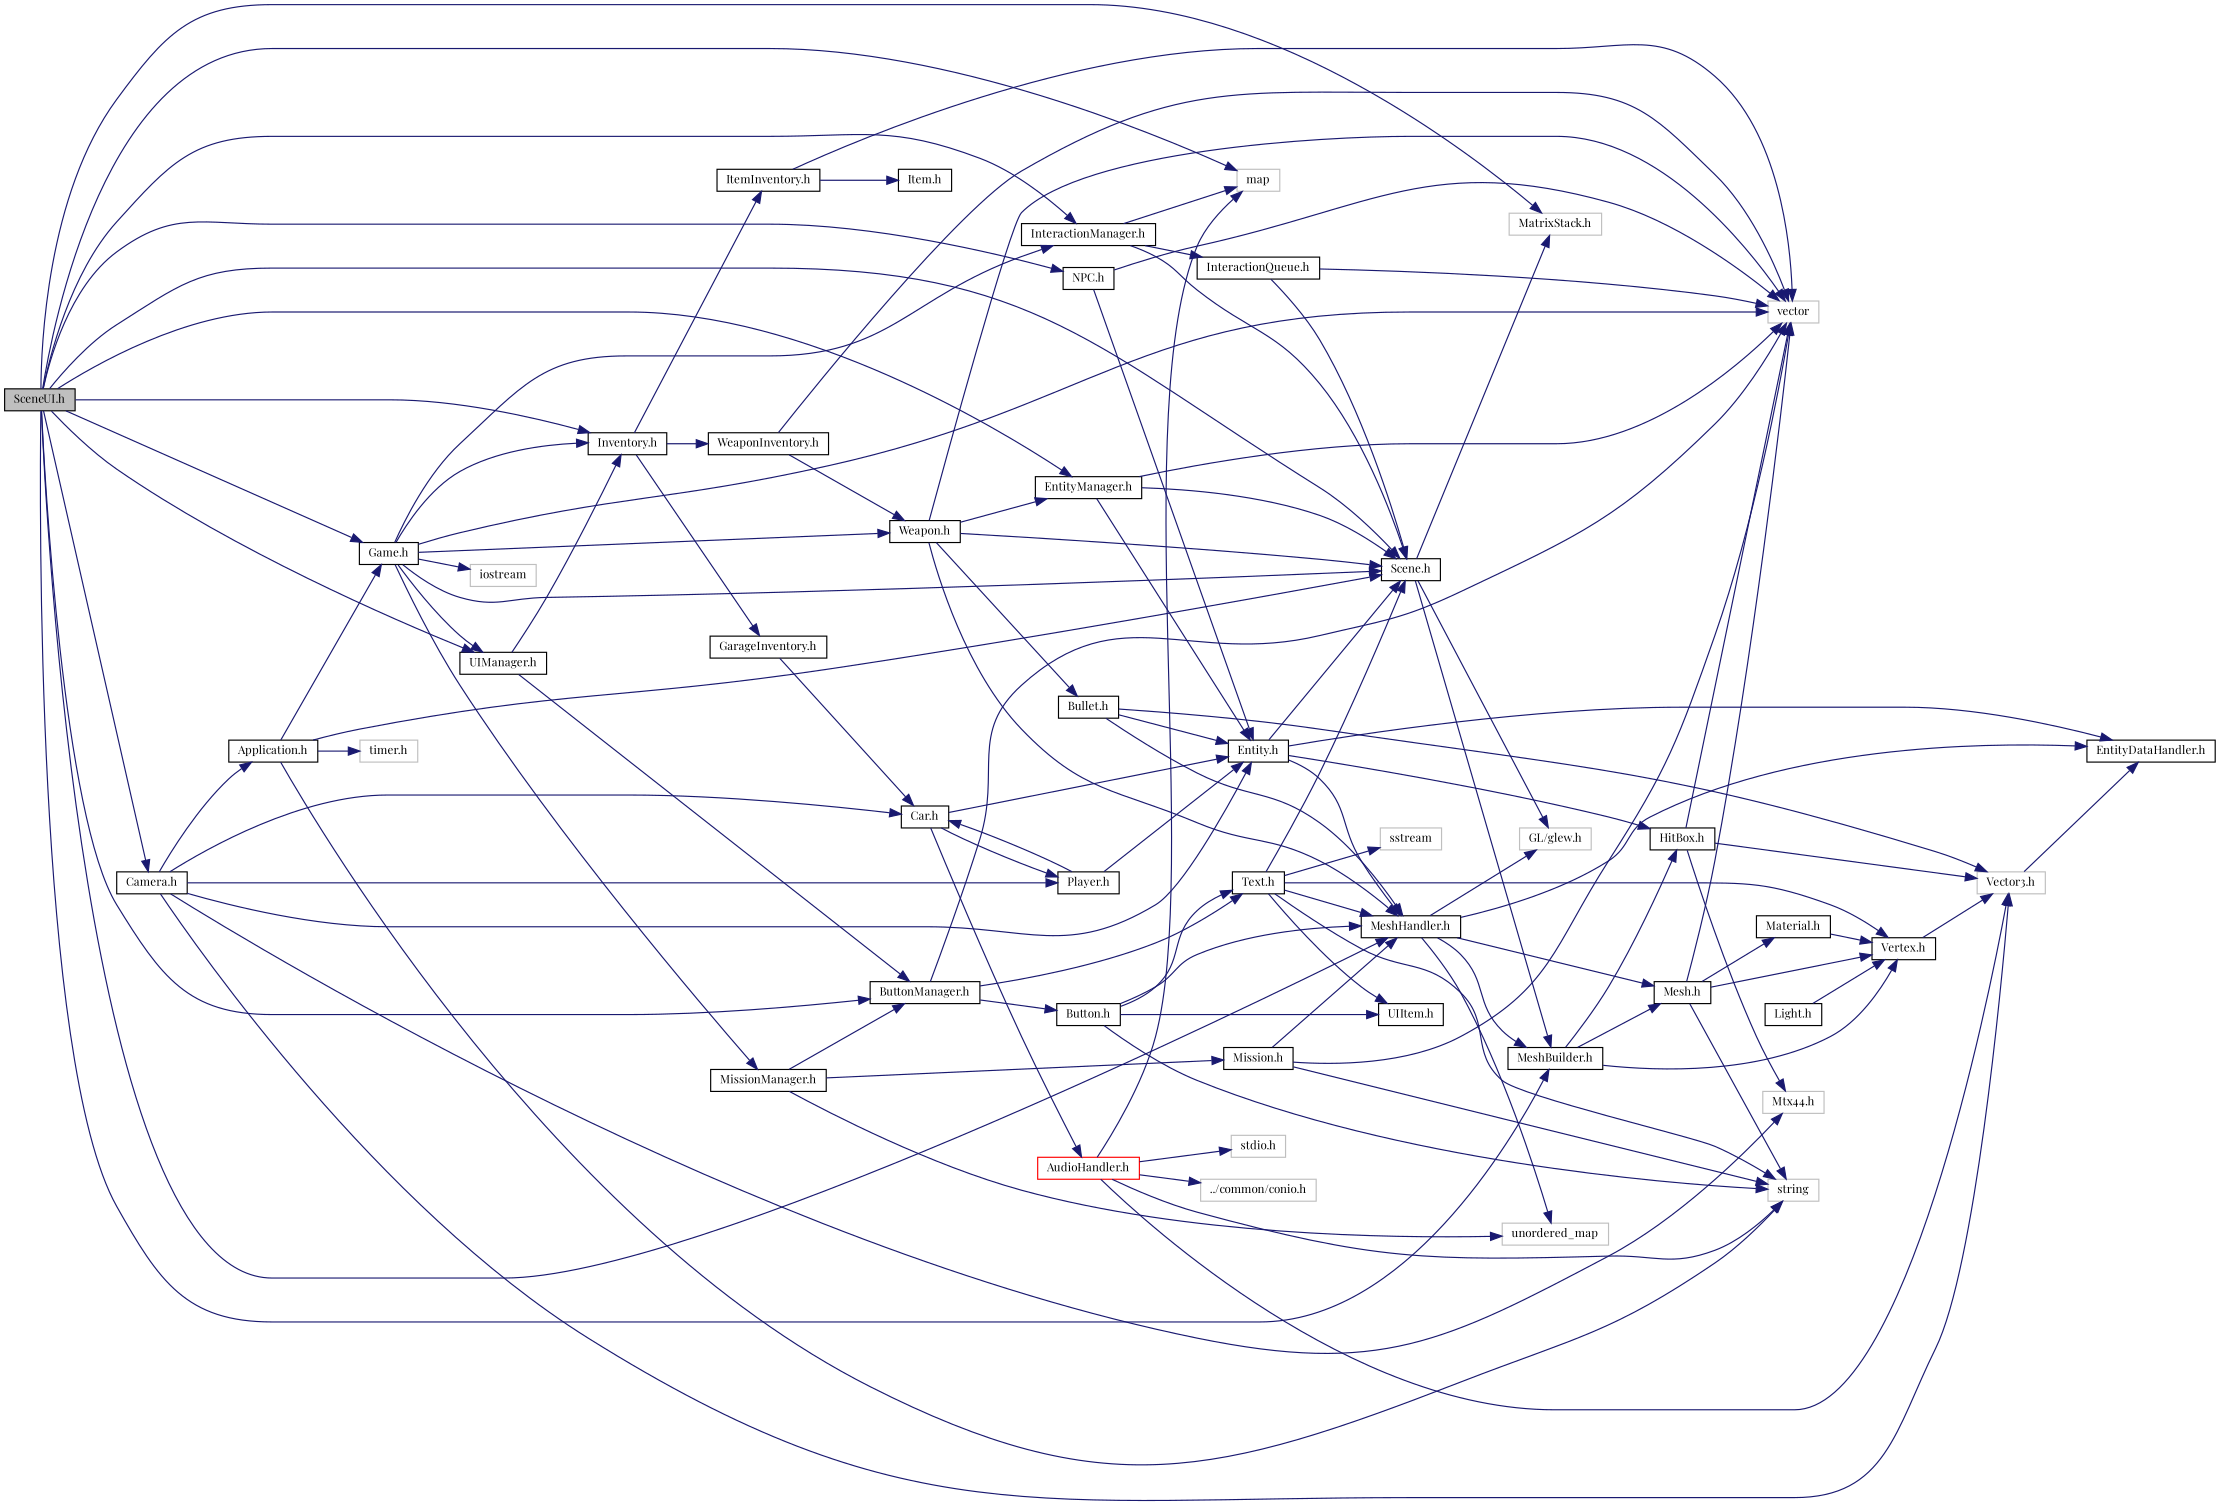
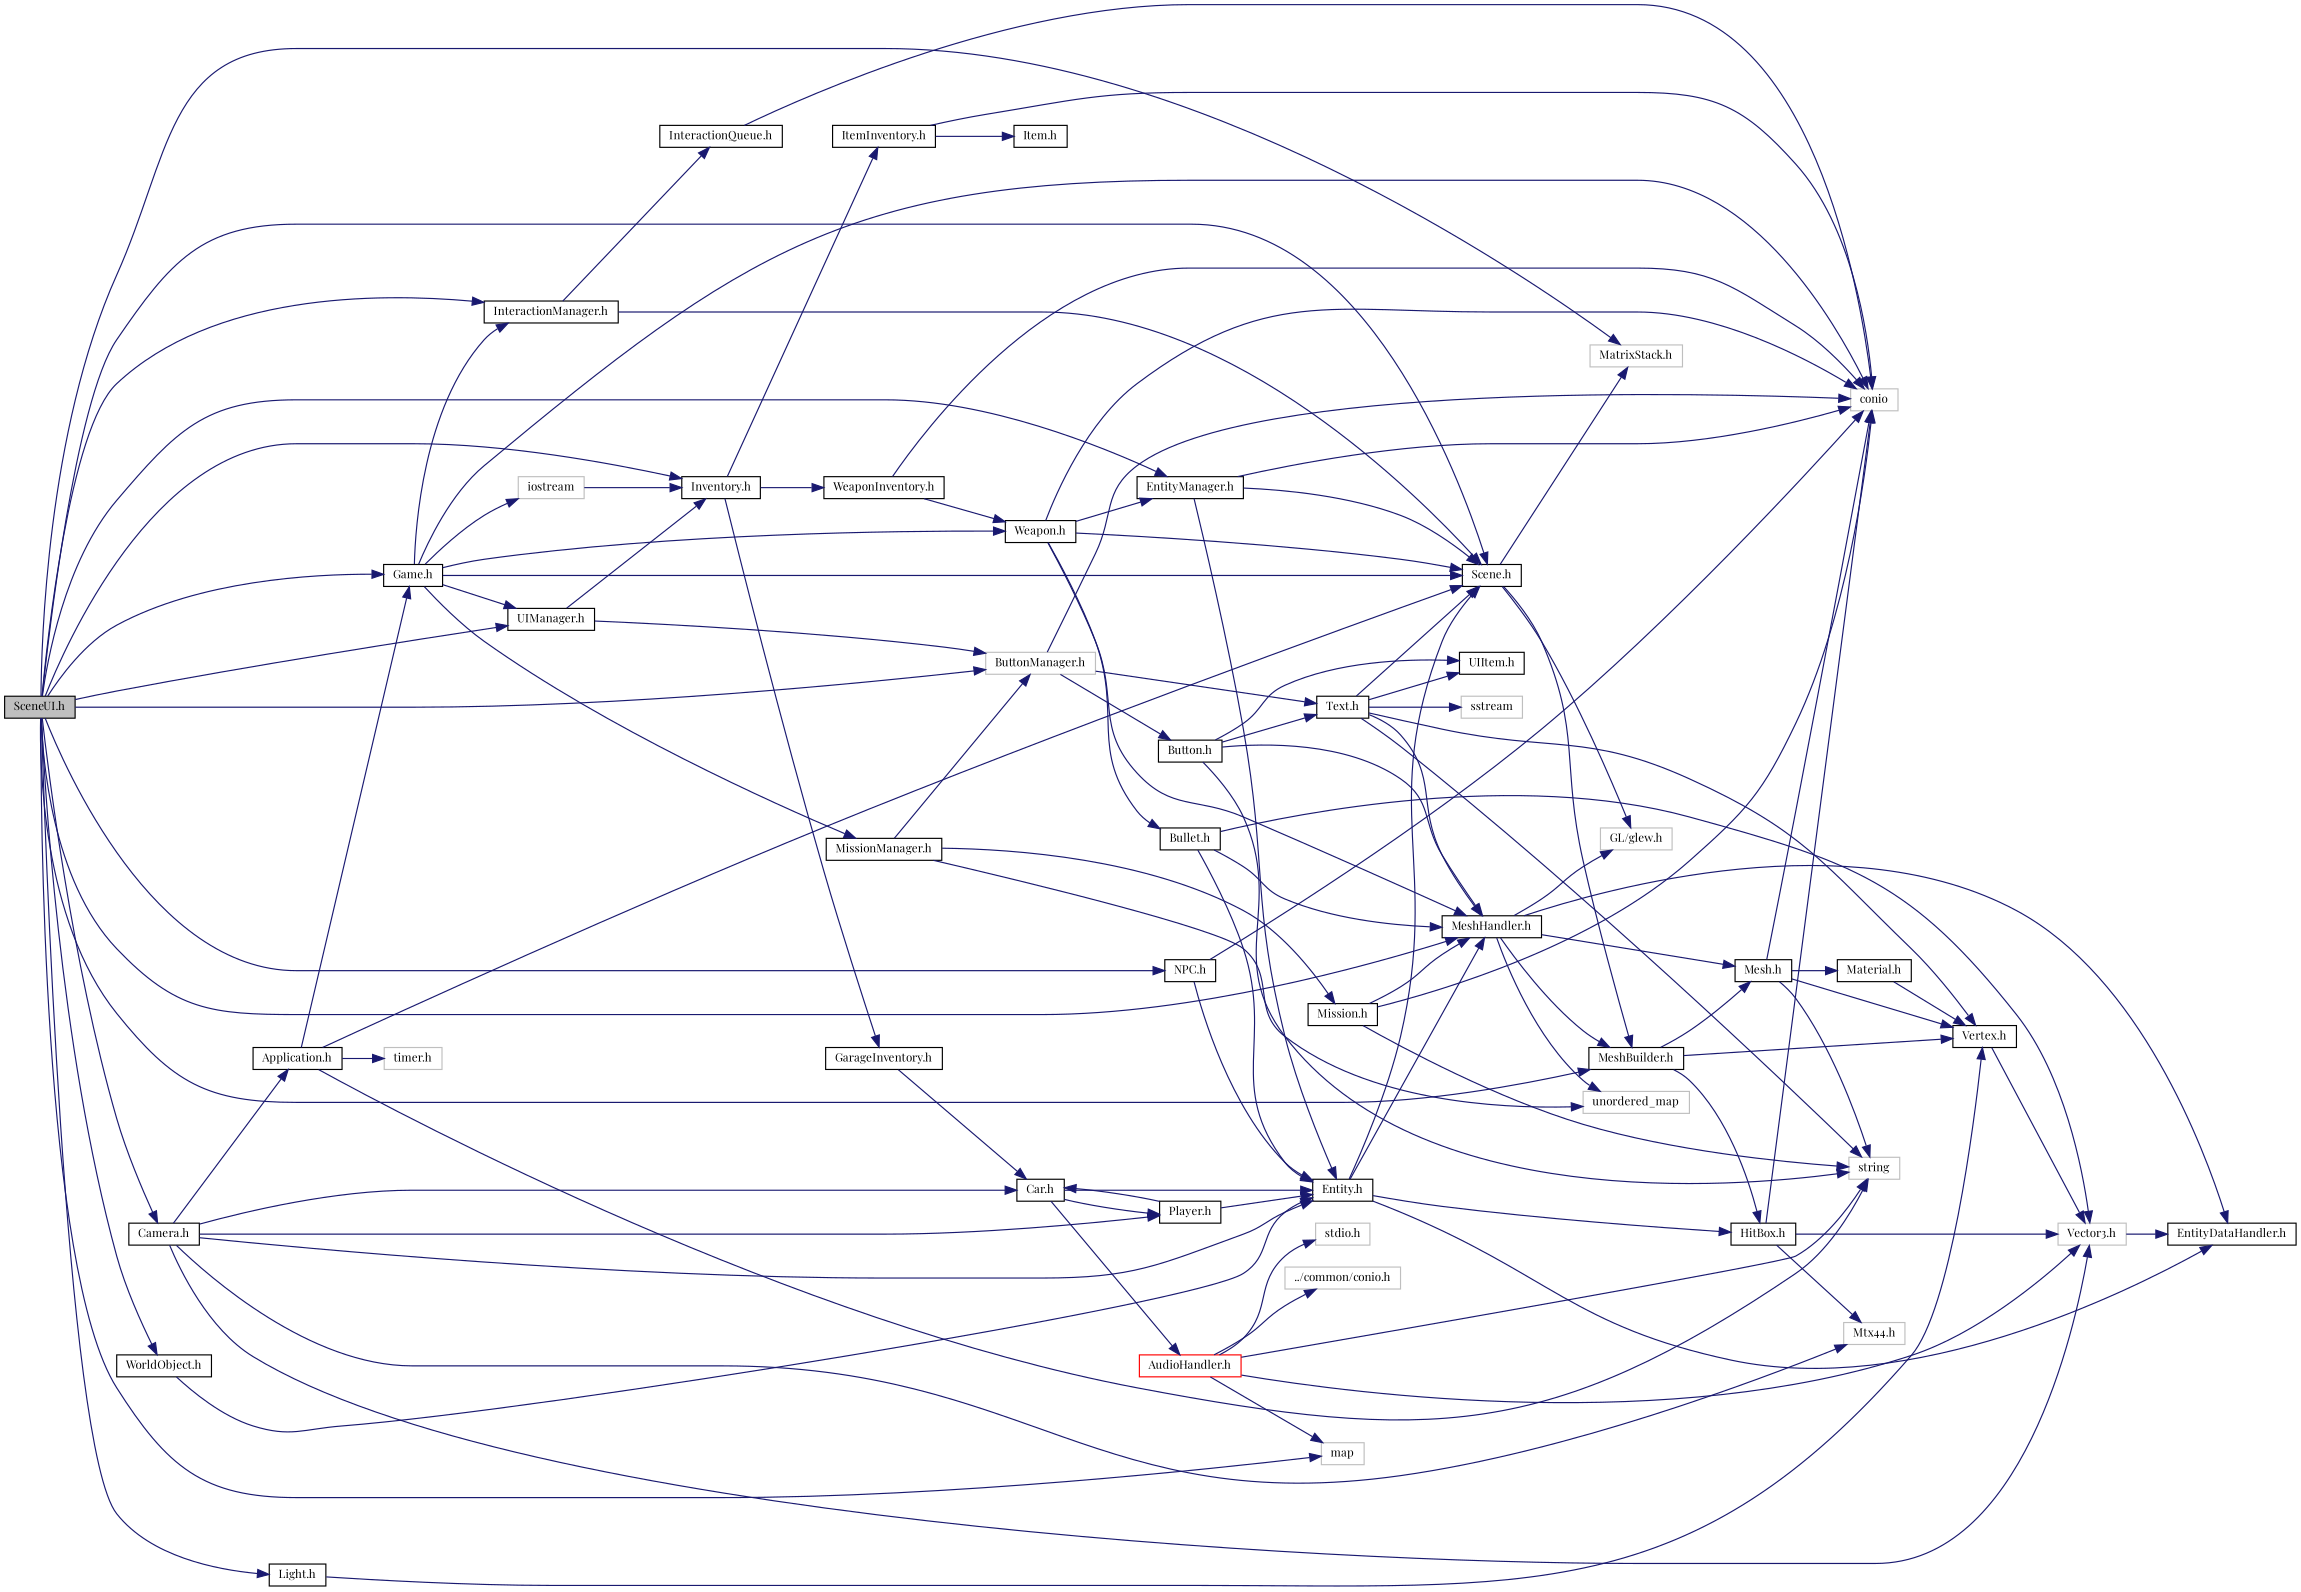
edge "InteractionManager.h" -> "map": removed
node "vector": label "vector" -> "conio"
edge "InteractionQueue.h" -> "Scene.h": removed
edge "Game.h" -> "Inventory.h": now "iostream" -> "Inventory.h"
node "ButtonManager.h": color black -> grey75
edge "SceneUI.h" -> "Light.h": added
node "WorldObject.h": added
